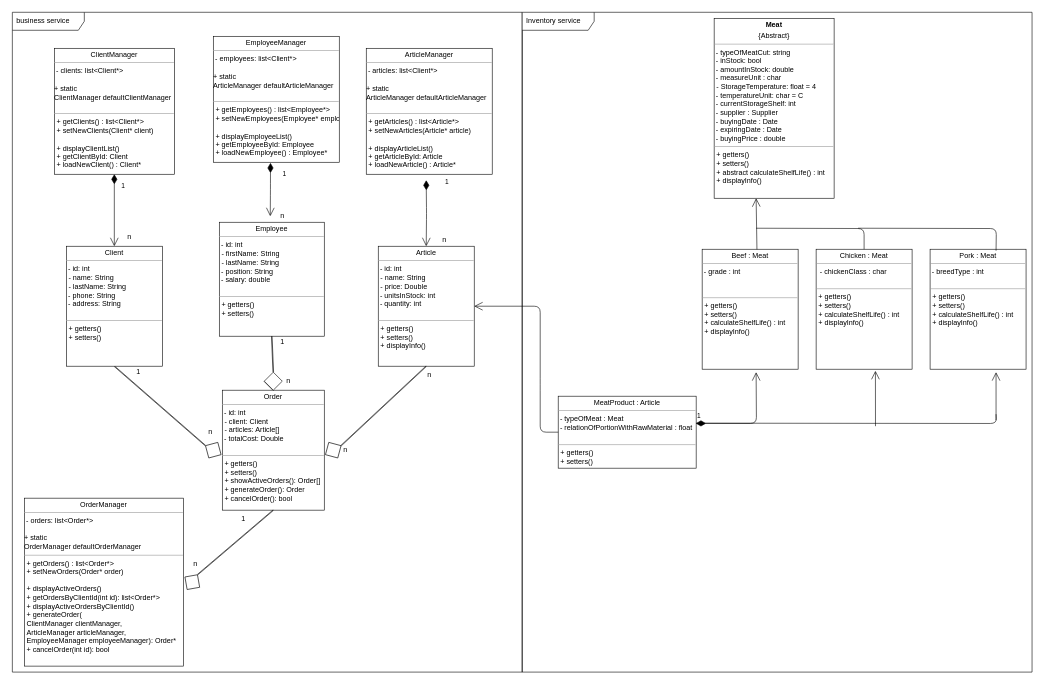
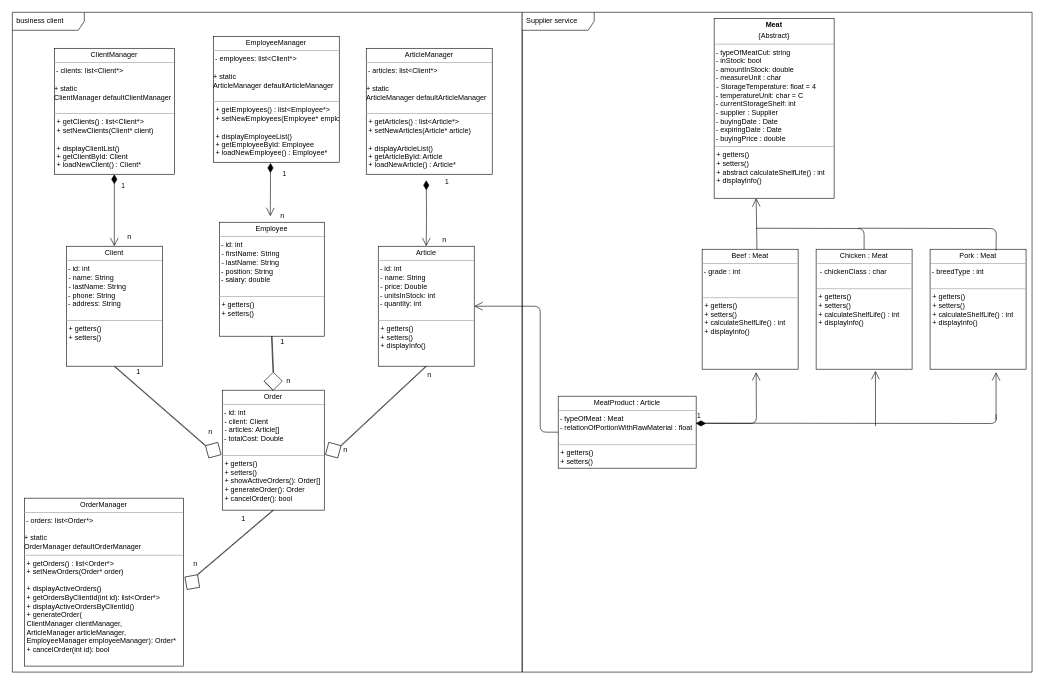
node "business service": label "business service" -> "business client"
node "Inventory service": label "Inventory service" -> "Supplier service"
